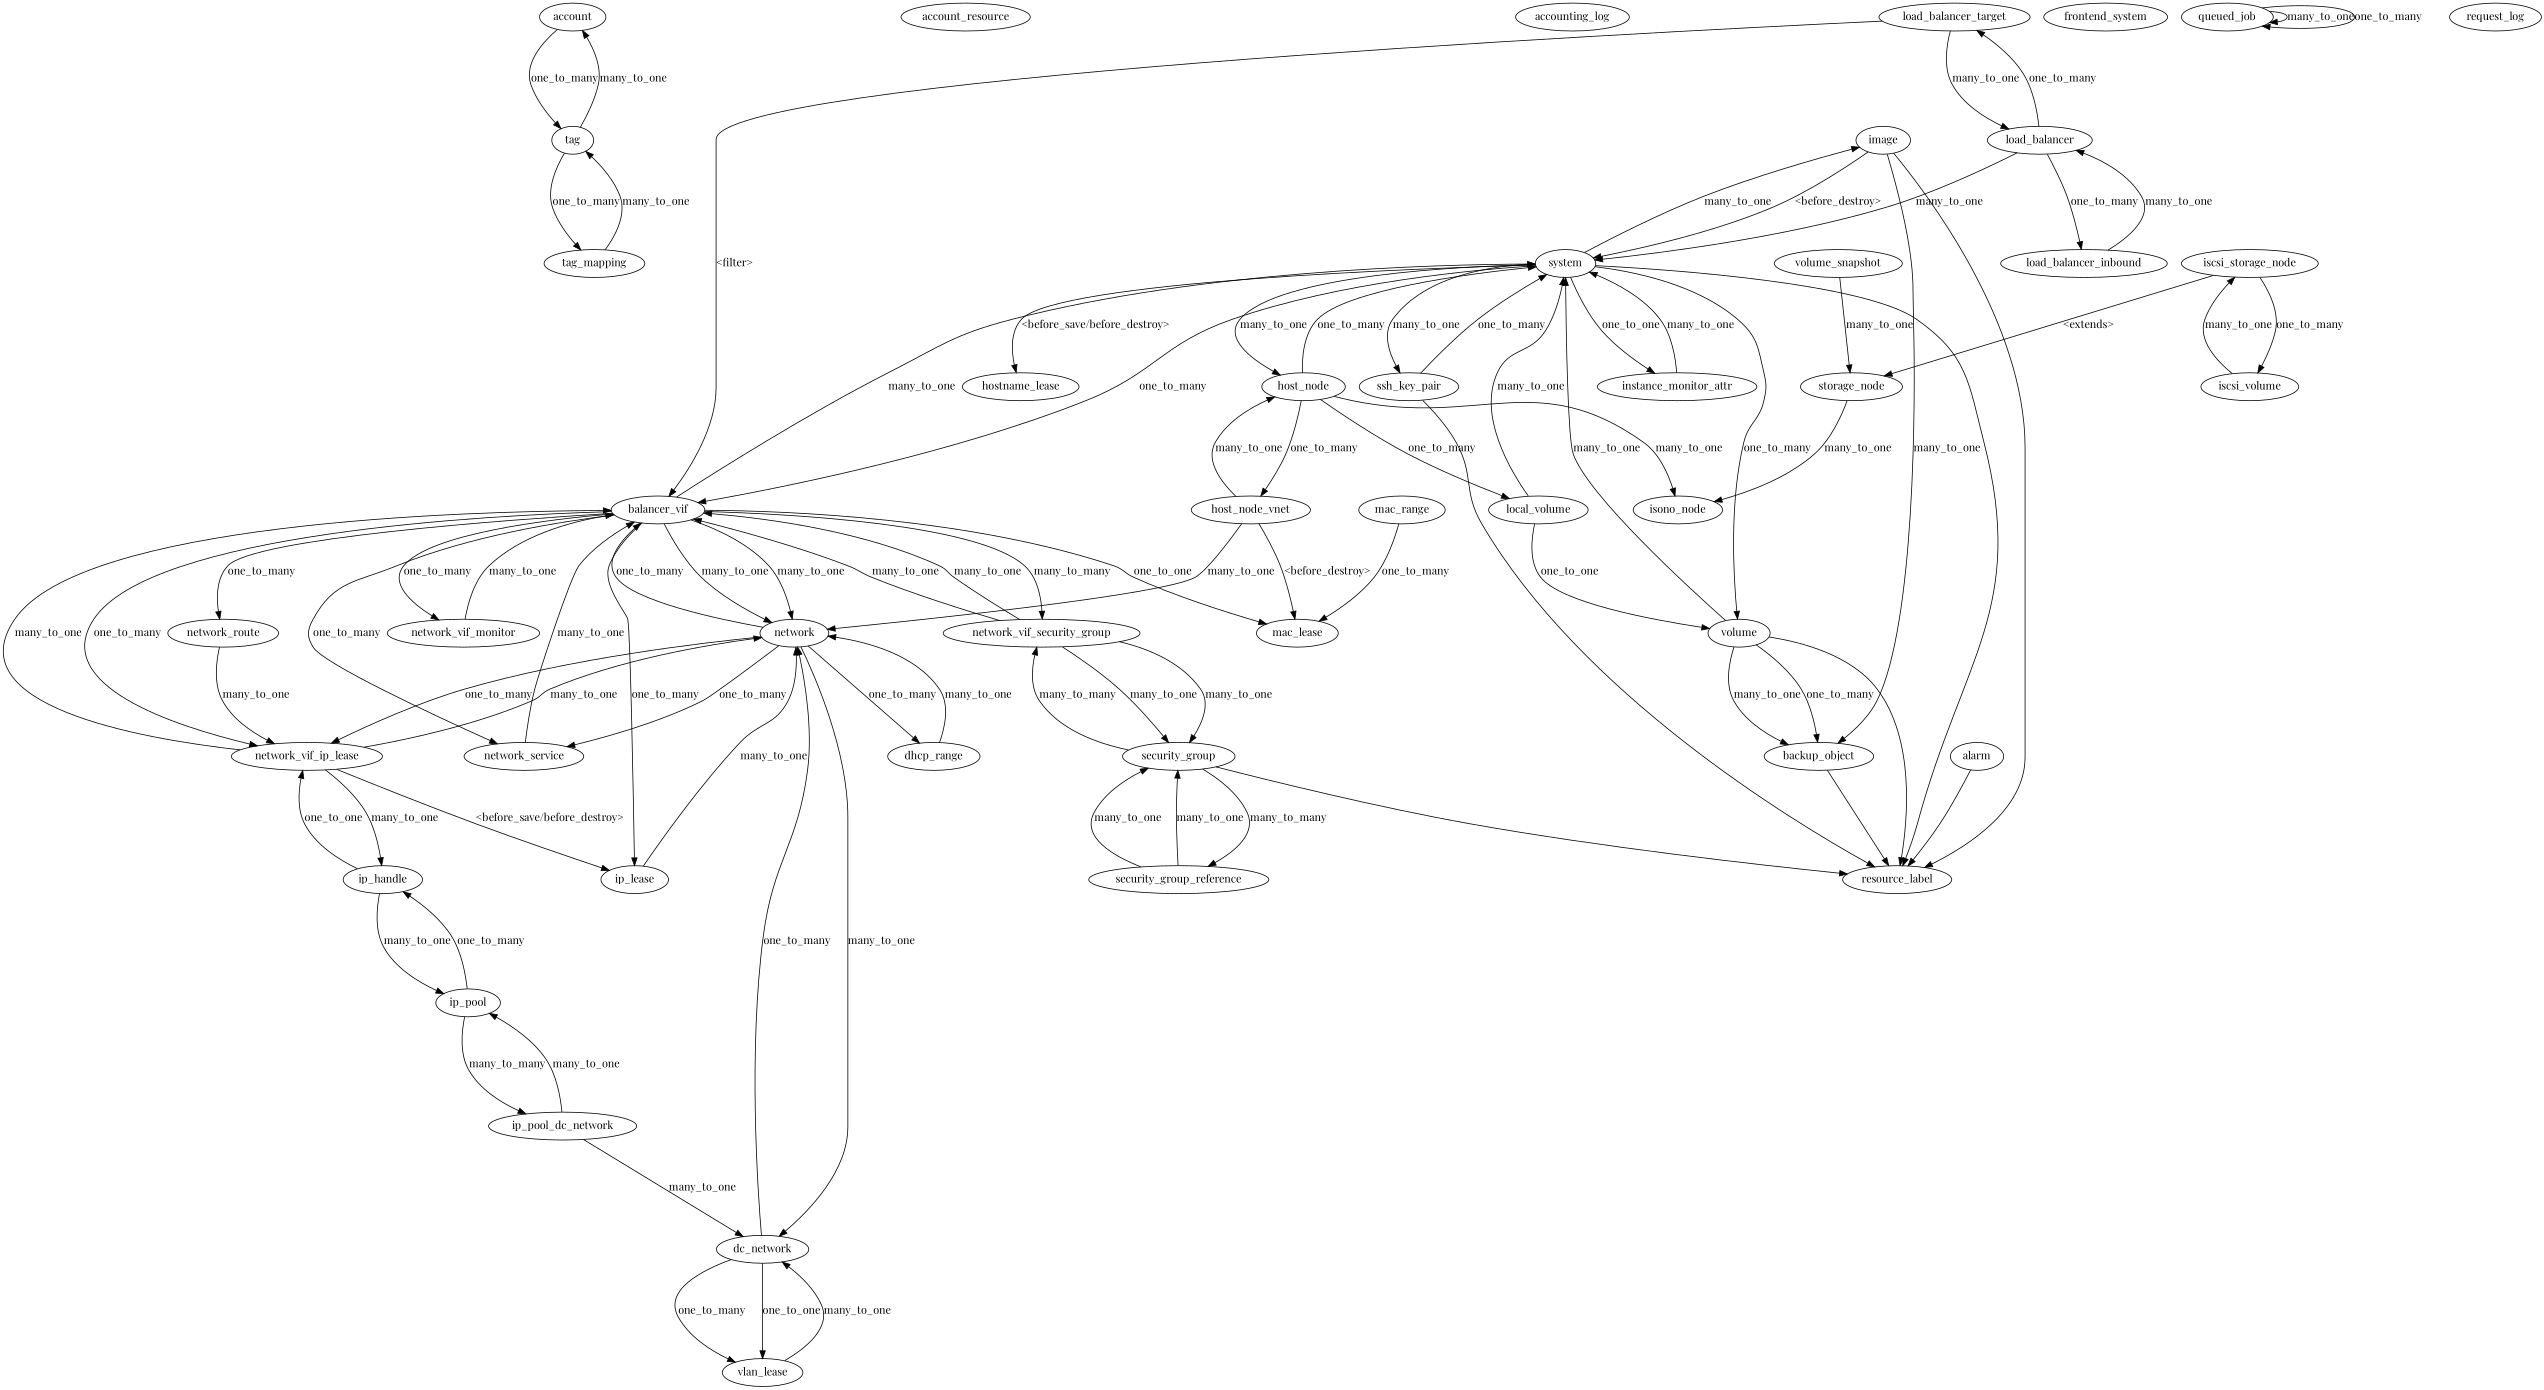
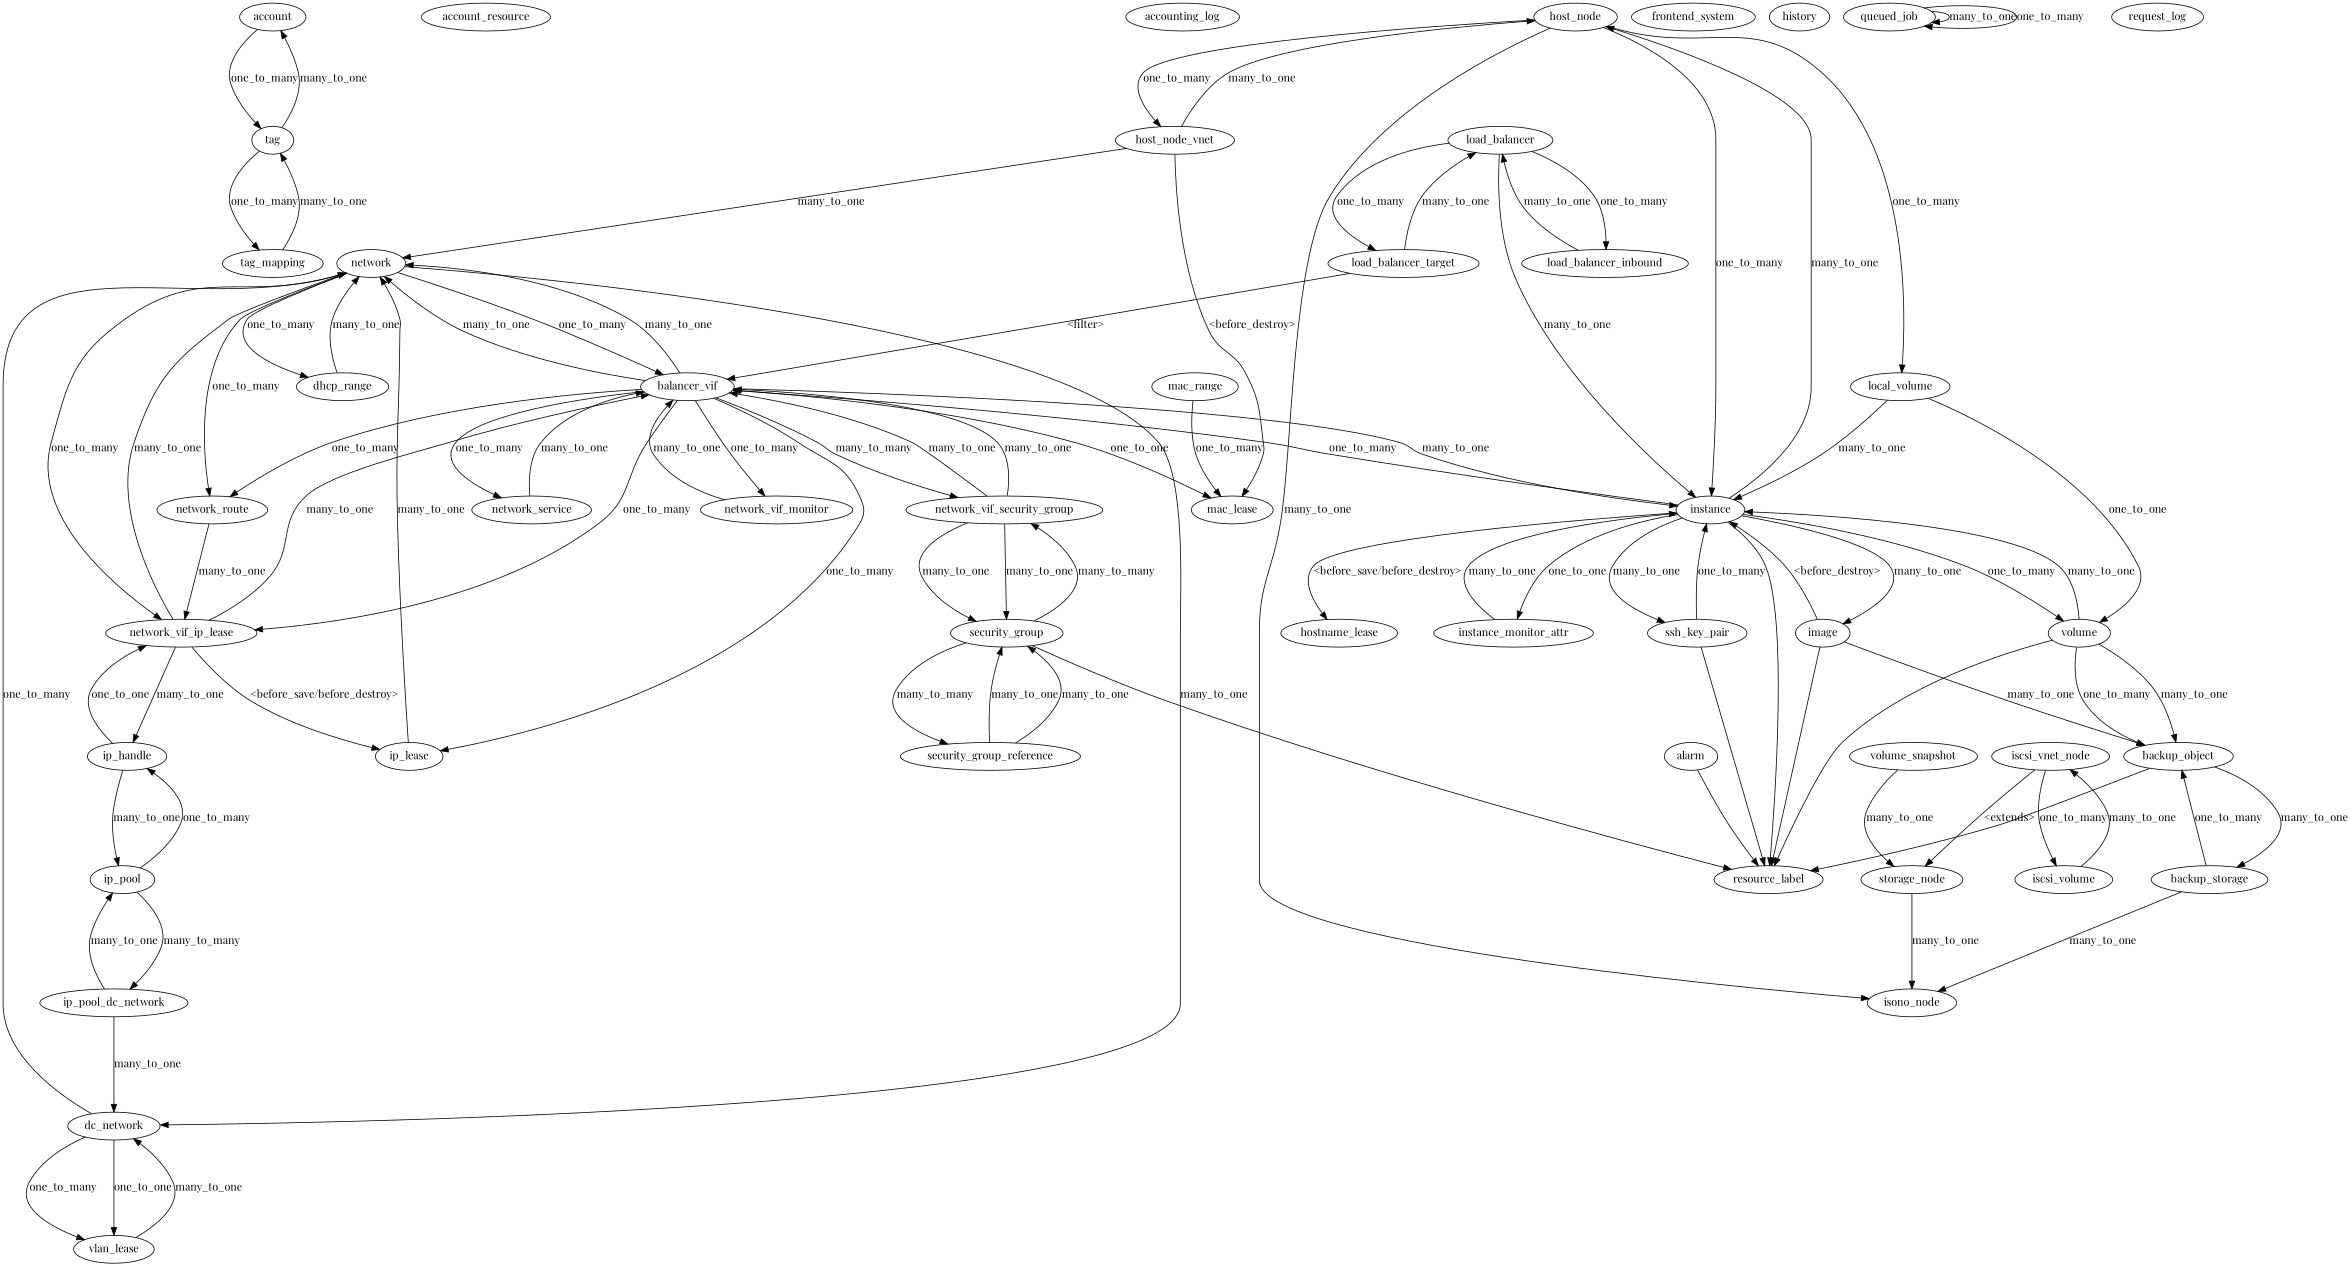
node "history": added
node "system": label "system" -> "instance"
node "iscsi_storage_node": label "iscsi_storage_node" -> "iscsi_vnet_node"
edge "network" -> "network_service": now "network" -> "network_route"
node "backup_storage": added
